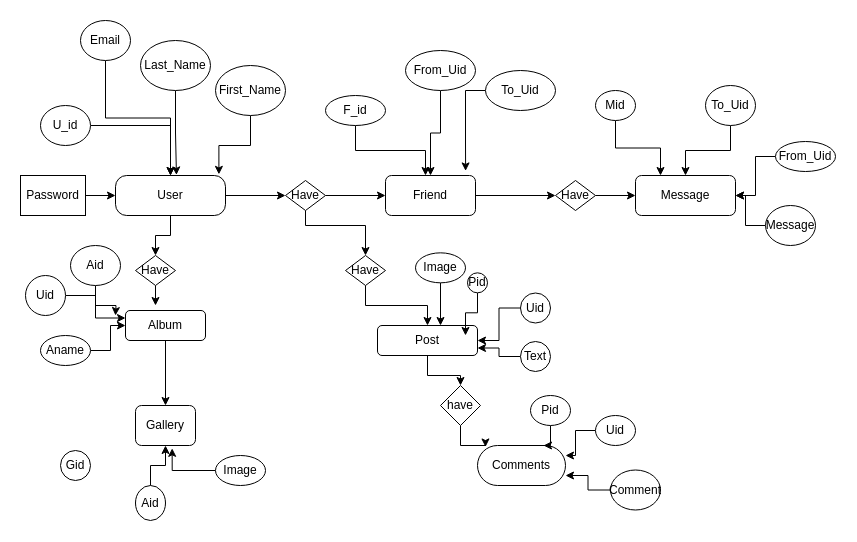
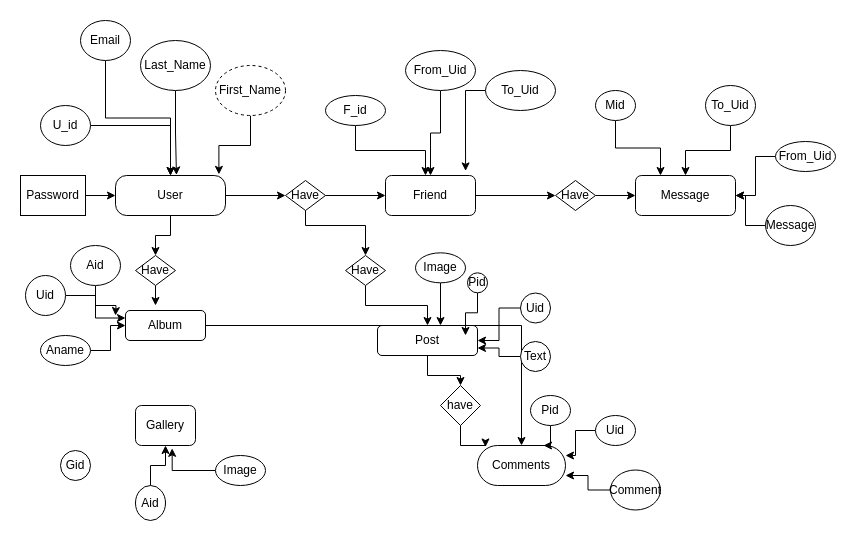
node "First_Name": style solid -> dashed
edge "Album" -> "Gallery": now "Album" -> "Comments"
